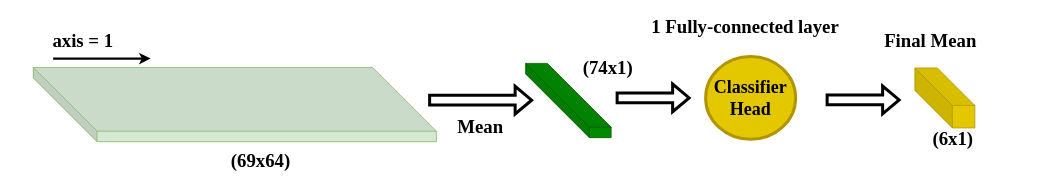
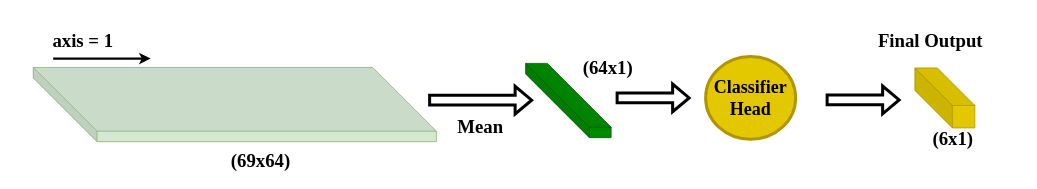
node "1 Fully-connected layer": removed
node "Final Mean": label "Final Mean" -> "Final Output"
node "(74x1)": label "(74x1)" -> "(64x1)"
